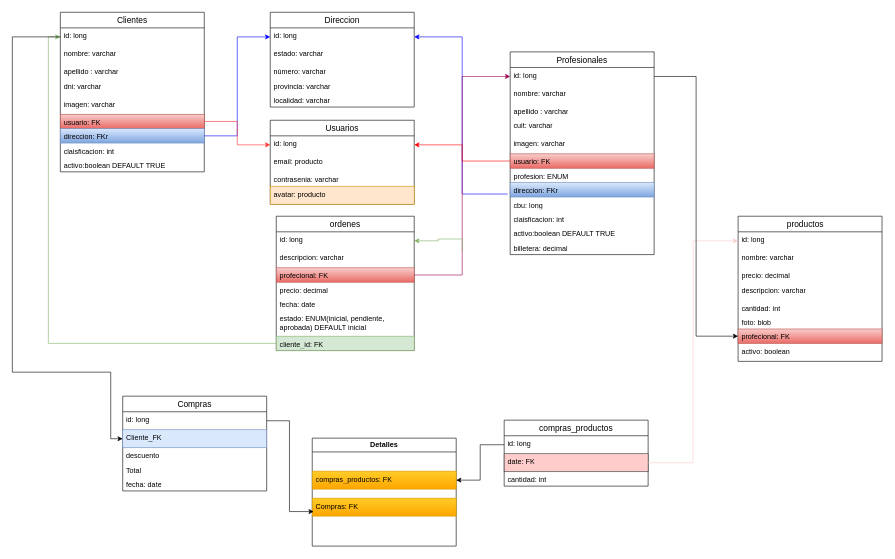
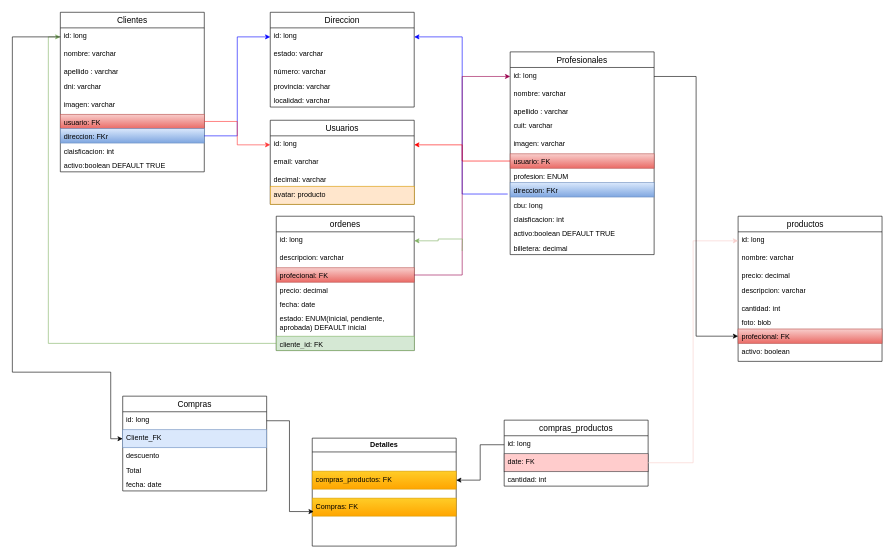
node "email: producto": label "email: producto" -> "email: varchar"
node "contrasenia: varchar": label "contrasenia: varchar" -> "decimal: varchar"
